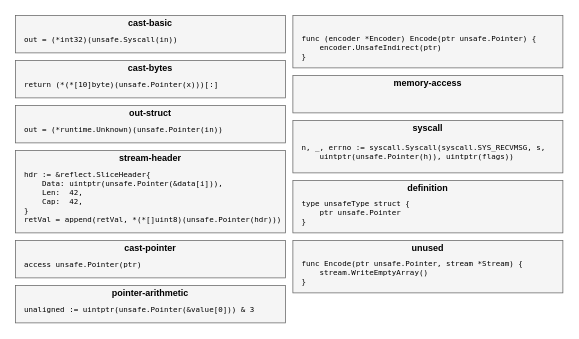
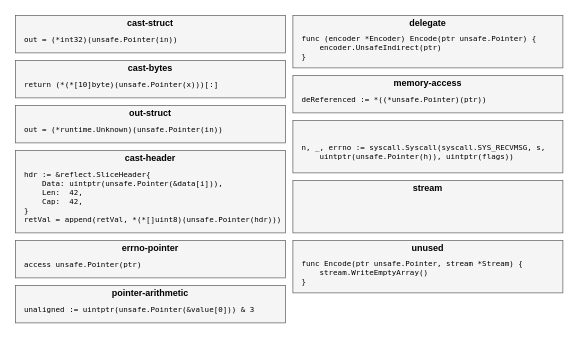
node "cast-basic": label "cast-basic" -> "cast-struct"
node "delegate": added
node "out = (*int32)(unsafe.Syscall(in))": label "out = (*int32)(unsafe.Syscall(in))" -> "out = (*int32)(unsafe.Pointer(in))"
node "deReferenced := *((*unsafe.Pointer)(ptr))": added
node "syscall": removed
node "stream-header": label "stream-header" -> "cast-header"
node "definition": label "definition" -> "stream"
node "type unsafeType struct { ptr unsafe.Pointer }": removed
node "cast-pointer": label "cast-pointer" -> "errno-pointer"
